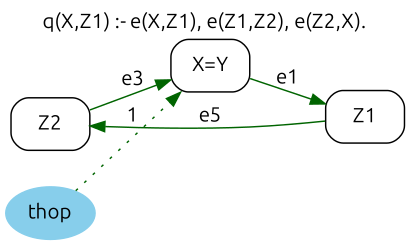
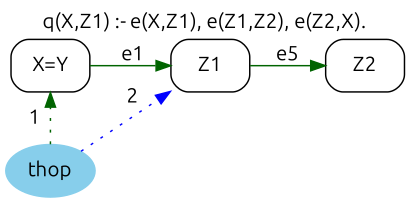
edge "Z2" -> "X=Y": removed, label "e3"
edge "thop" -> "Z1": added, label "2"
